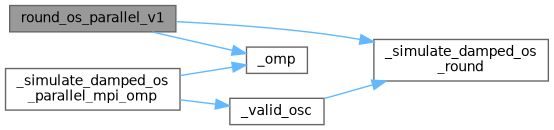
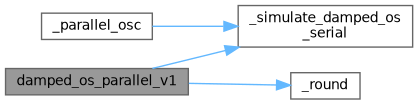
node "round_os_parallel_v1": label "round_os_parallel_v1" -> "damped_os_parallel_v1"
node "_omp": label "_omp" -> "_round"
node "_simulate_damped_os _round": label "_simulate_damped_os _round" -> "_simulate_damped_os _serial"
node "_simulate_damped_os _parallel_mpi_omp": removed
node "_valid_osc": label "_valid_osc" -> "_parallel_osc"
